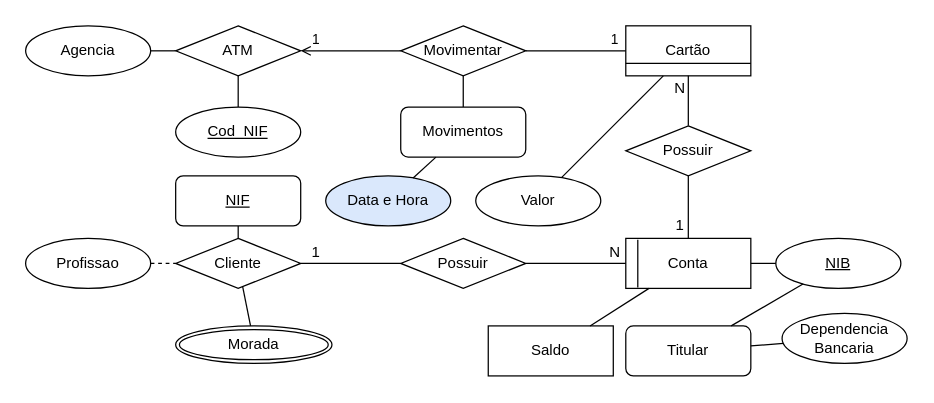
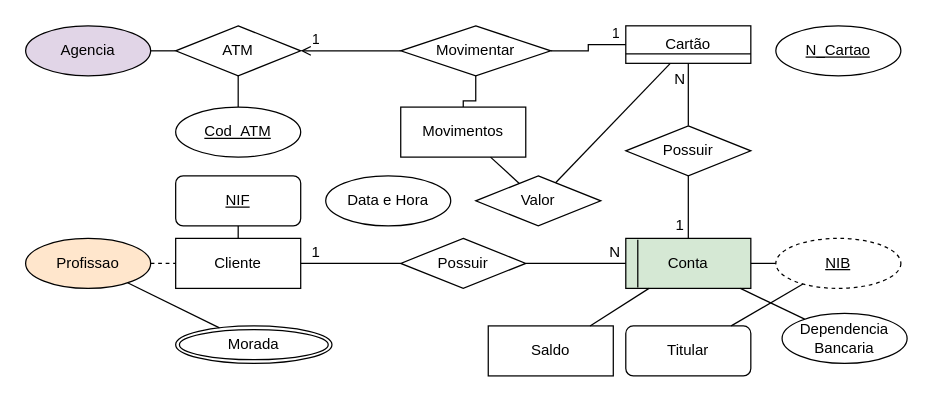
node "Agencia": fillcolor #ffffff -> #e1d5e7
node "Movimentar": size 125x50 -> 150x50
node "Cartão": size 125x50 -> 125x38
node "N_Cartao": added
node "Cod_NIF": label "Cod_NIF" -> "Cod_ATM"
node "Movimentos": shape rounded rectangle -> rectangle
edge "Movimentos" -- "Data e Hora": removed
edge "Movimentos" -- "Valor": added
node "Data e Hora": fillcolor #dae8fc -> #ffffff
node "Valor": shape ellipse -> diamond
node "Profissao": fillcolor #ffffff -> #ffe6cc
node "Cliente": shape diamond -> rectangle
node "Conta": fillcolor #ffffff -> #d5e8d4
node "NIB": style solid -> dashed
edge "Cliente" -- "Morada": now "Profissao" -- "Morada"
edge "Dependencia Bancaria" -- "Titular": now "Dependencia Bancaria" -- "Conta"
